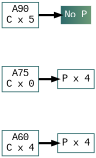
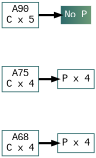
node "A75 C x 0": label "A75 C x 0" -> "A75 C x 4"
node "A60 C x 4": label "A60 C x 4" -> "A68 C x 4"
